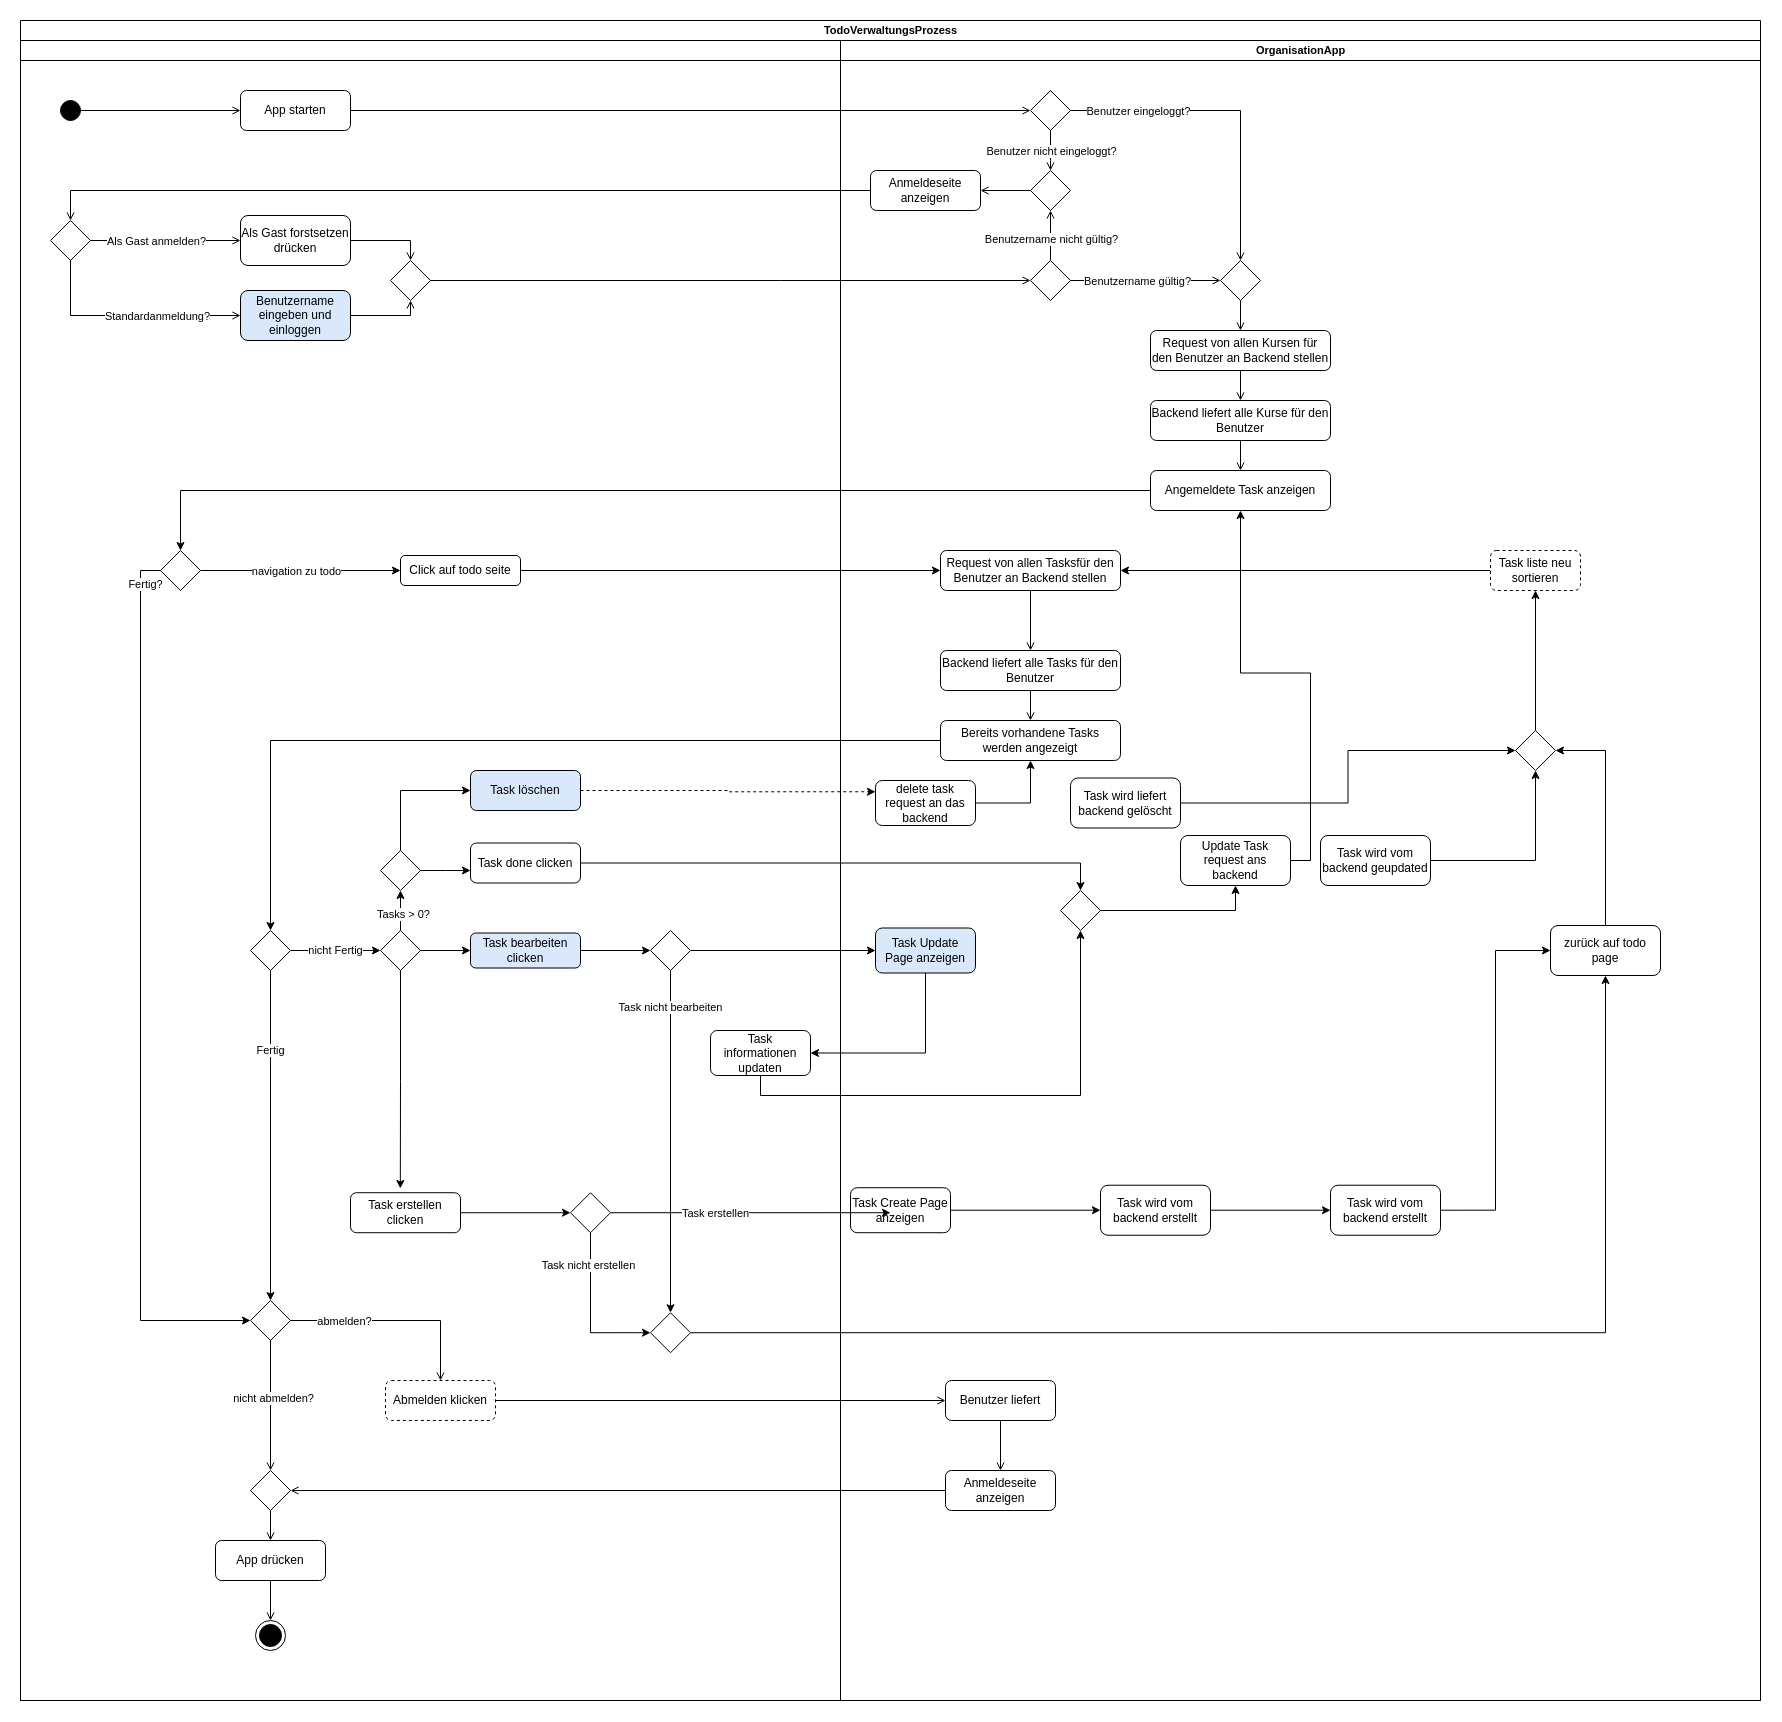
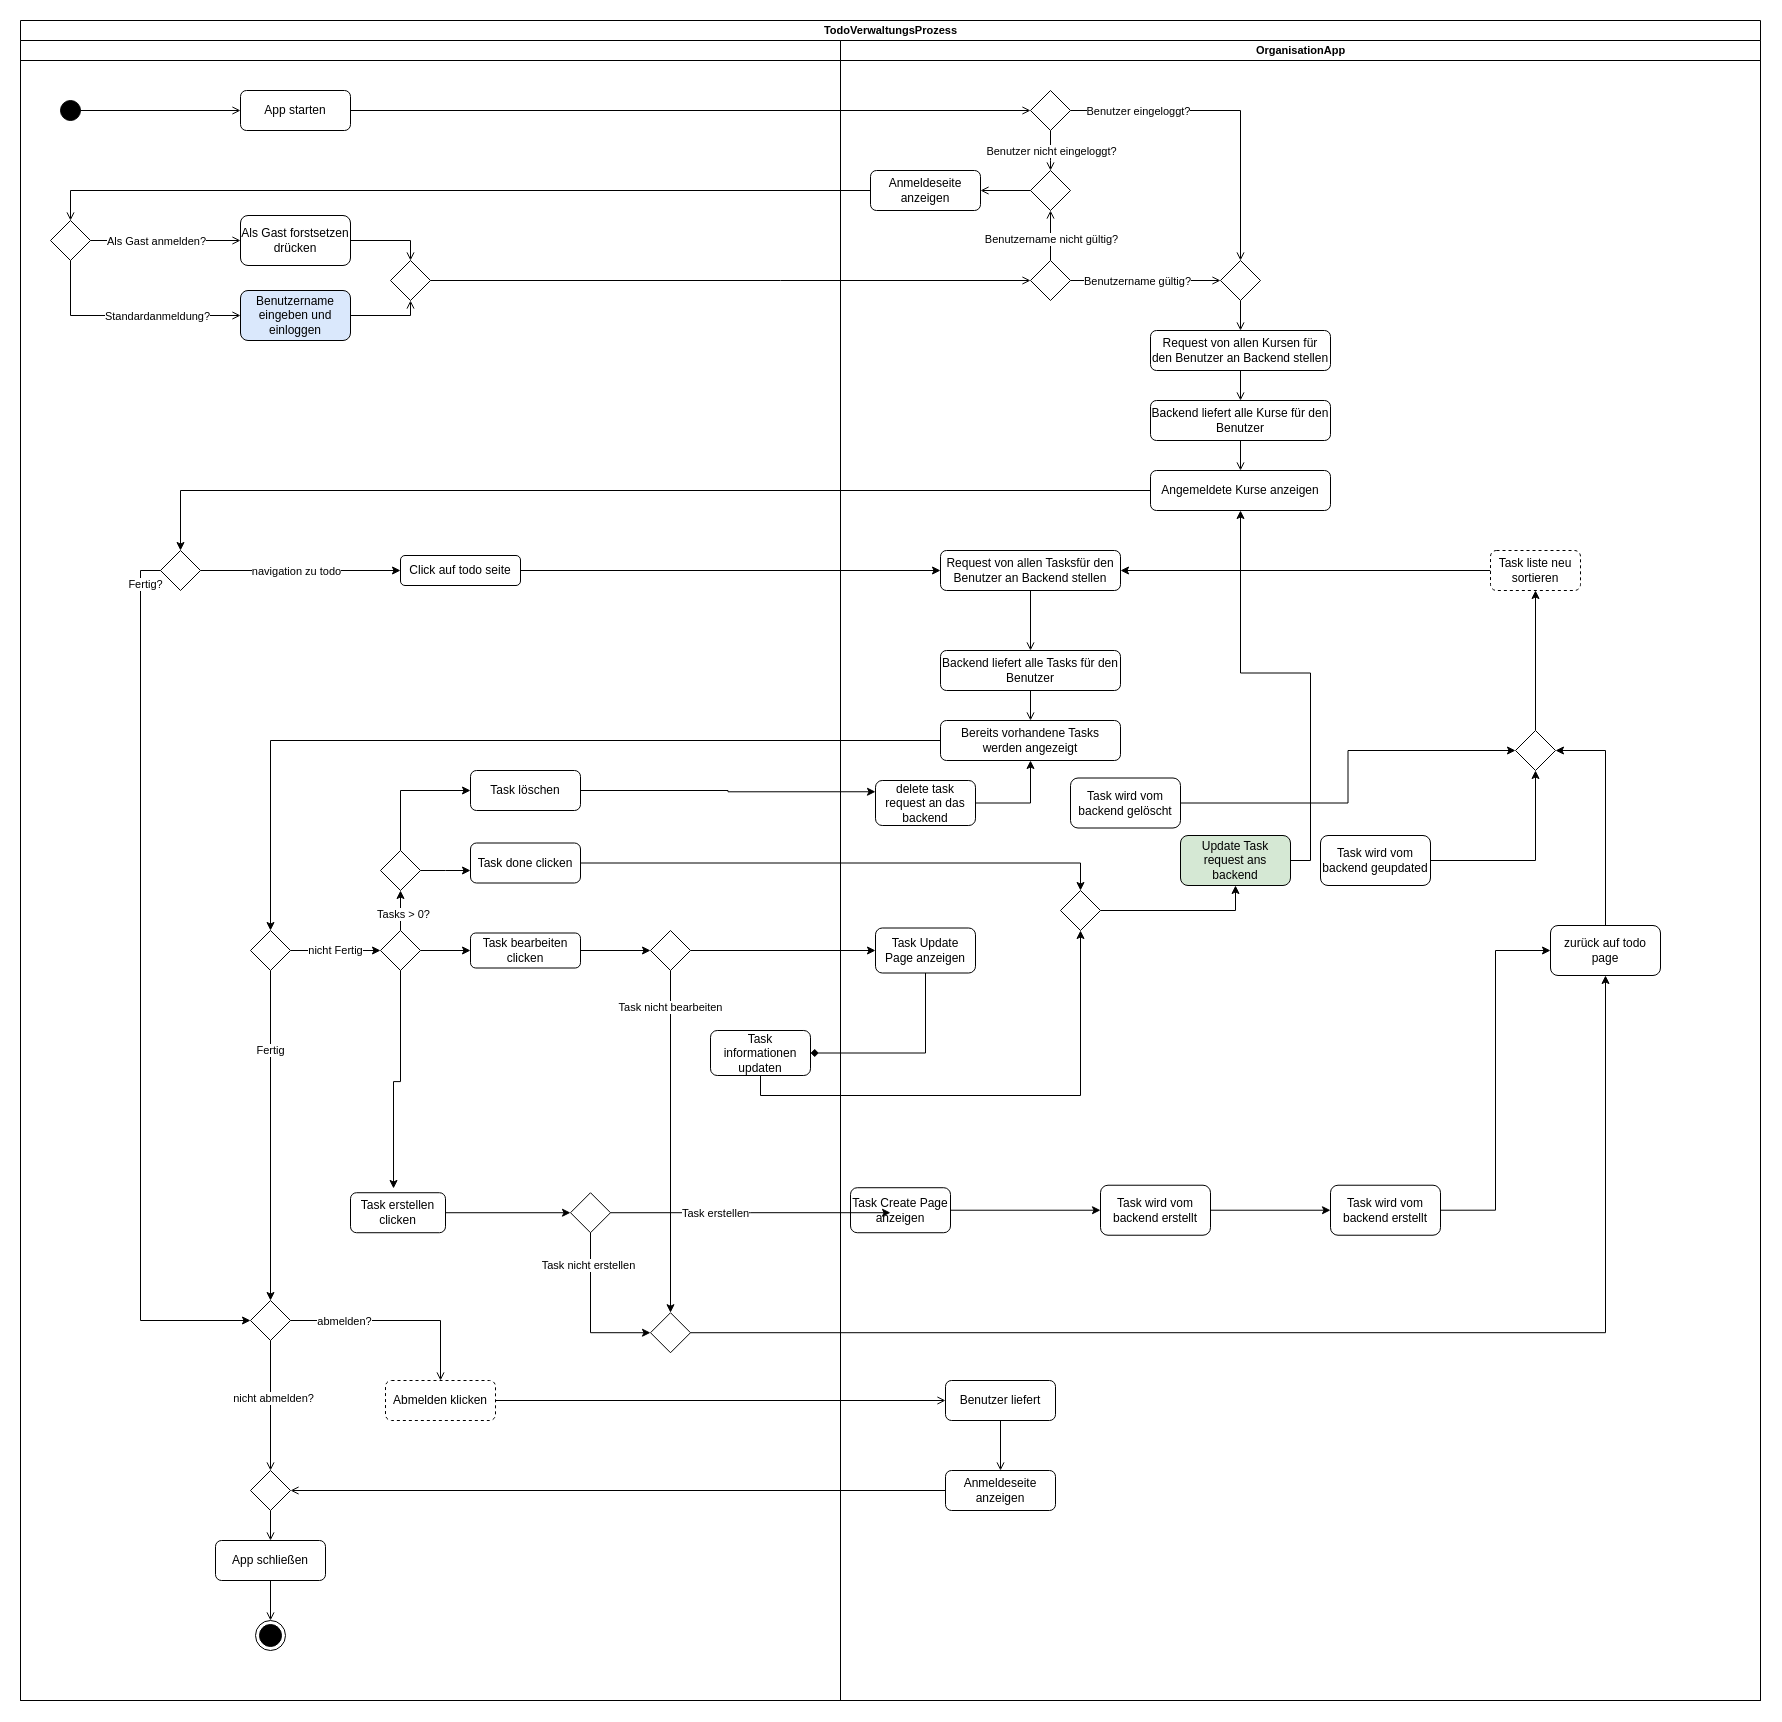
node "Angemeldete Task anzeigen": label "Angemeldete Task anzeigen" -> "Angemeldete Kurse anzeigen"
node "Task löschen": fillcolor #dae8fc -> #ffffff
edge "Task löschen" -> "delete task request an das backend": style dashed -> solid
node "Task wird liefert backend gelöscht": label "Task wird liefert backend gelöscht" -> "Task wird vom backend gelöscht"
node "Update Task request ans backend": fillcolor #ffffff -> #d5e8d4
node "Task bearbeiten clicken": fillcolor #dae8fc -> #ffffff
node "Task Update Page anzeigen": fillcolor #dae8fc -> #ffffff
edge "Task Update Page anzeigen" -> "Task informationen updaten": arrowhead classic -> diamond
node "Task erstellen clicken": size 110x40 -> 95x40
node "App drücken": label "App drücken" -> "App schließen"
